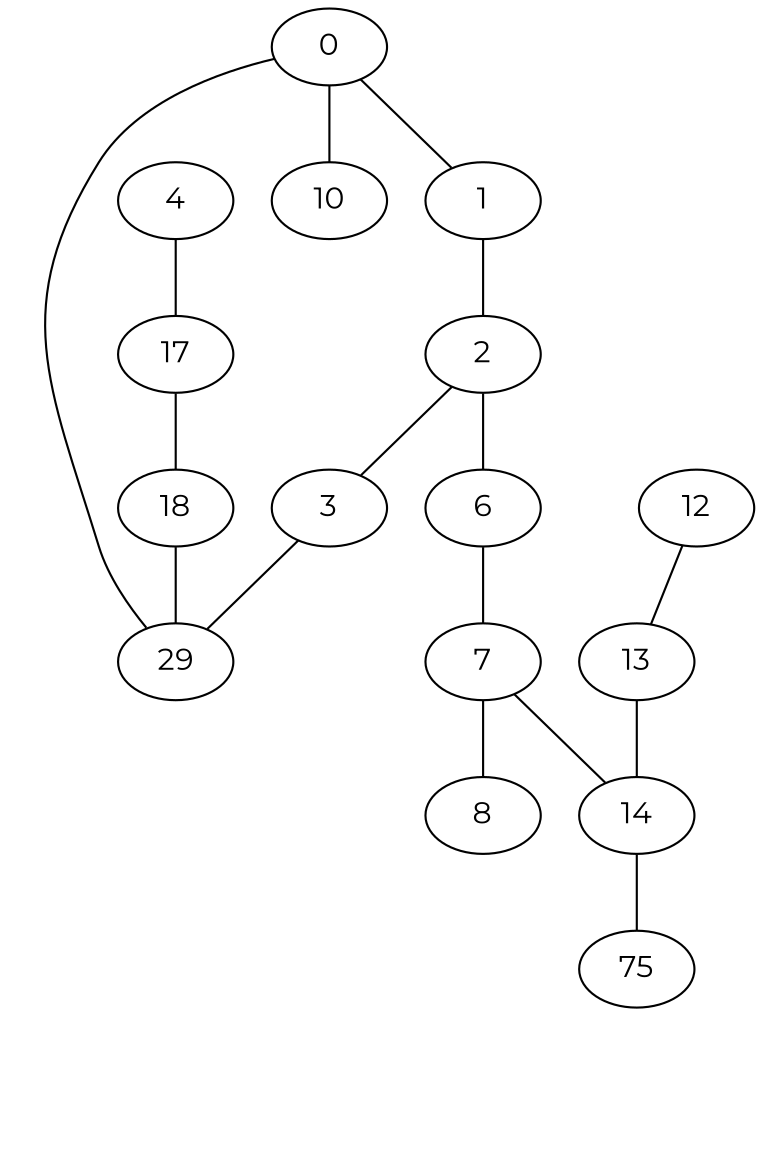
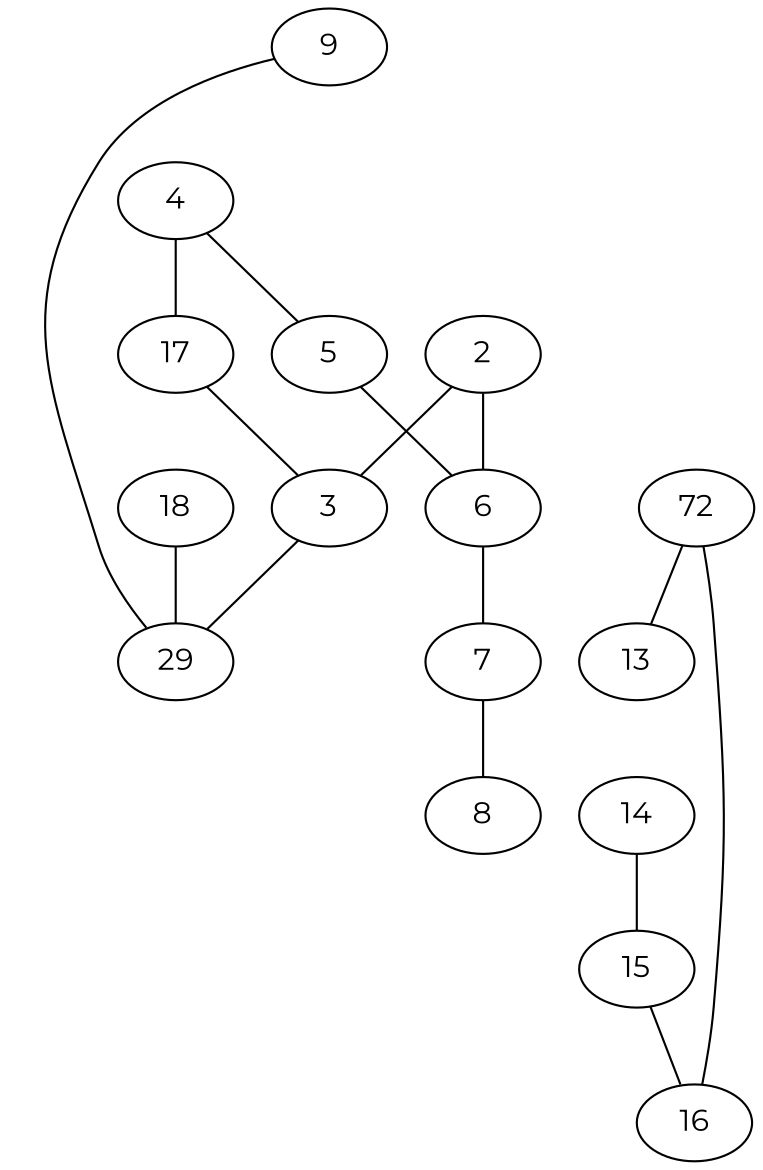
node "0": label "0" -> "9"
node "10": removed
node "1": removed
node "5": added
edge "17" -- "18": now "17" -- "3"
node "12": label "12" -> "72"
edge "7" -- "14": removed
edge "13" -- "14": removed
node "75": label "75" -> "15"
node "16": added
